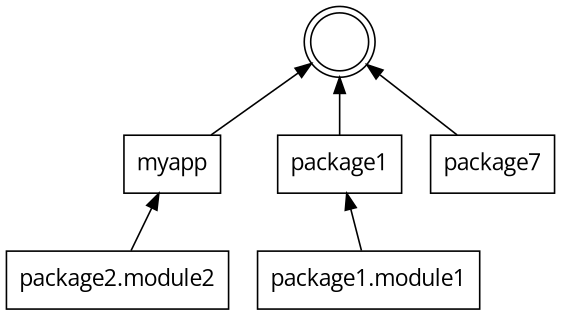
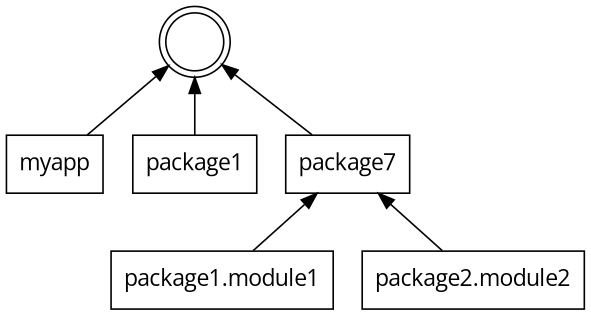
edge "package2.module2" -> "myapp": now "package2.module2" -> "package7"
edge "package1.module1" -> "package1": now "package1.module1" -> "package7"
